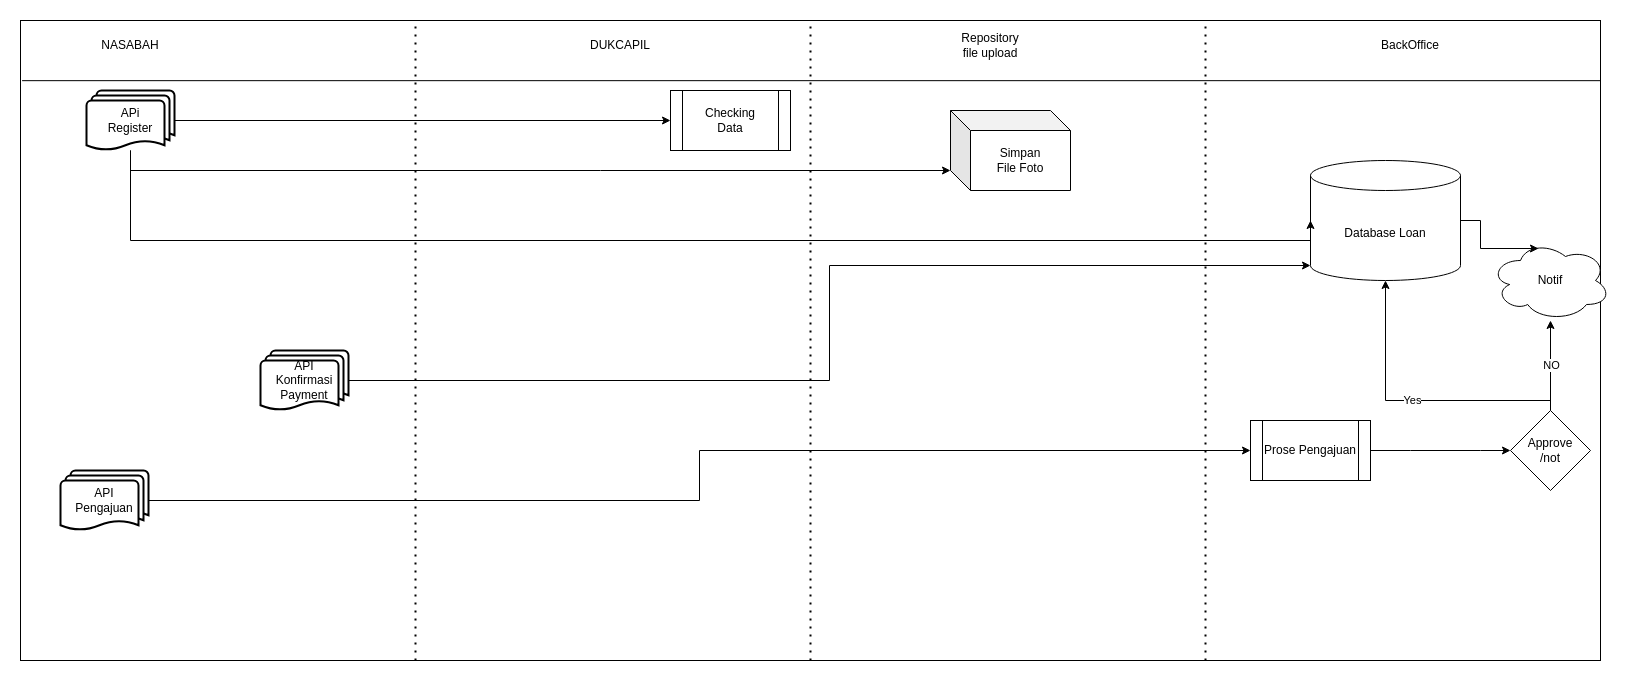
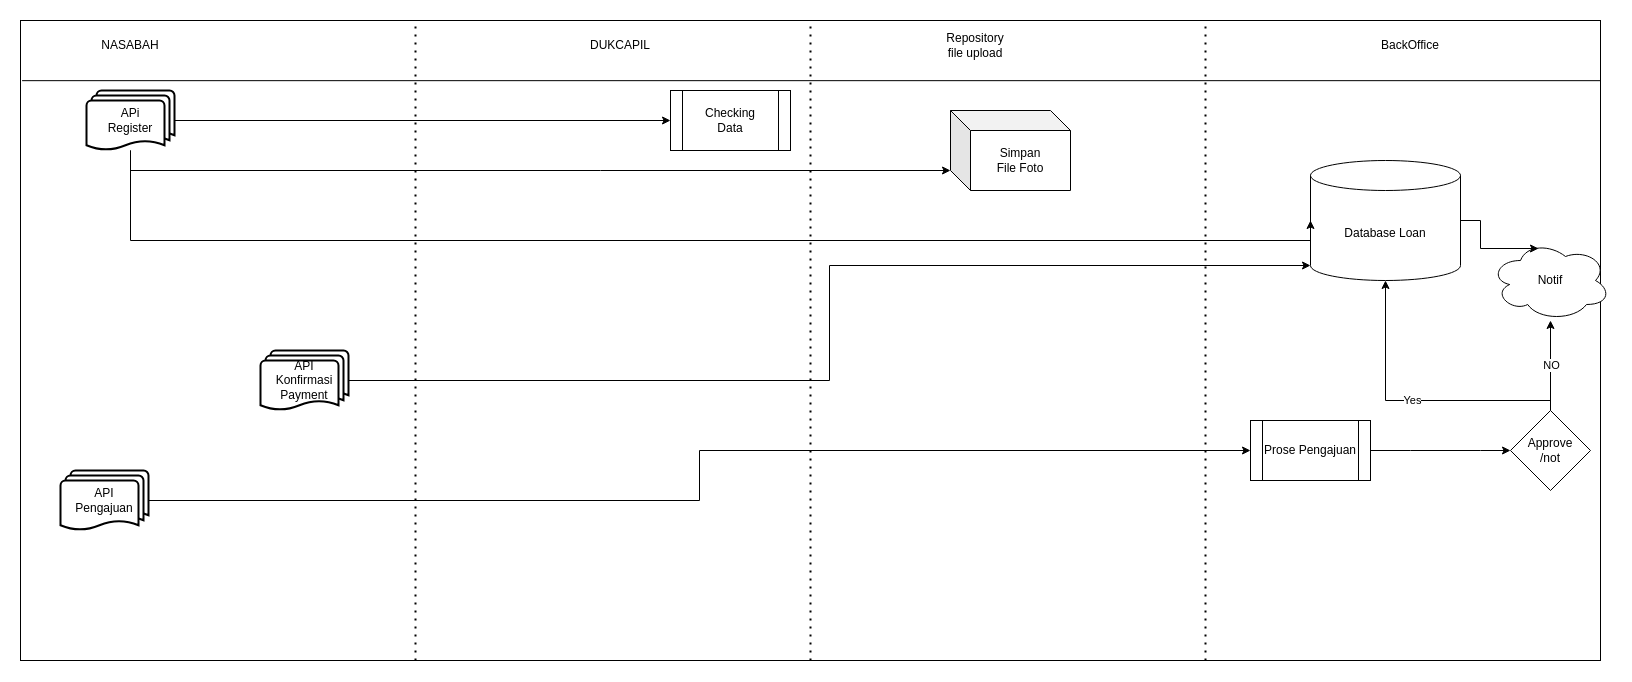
node "Repository file upload": moved (991, 46) -> (976, 46)
